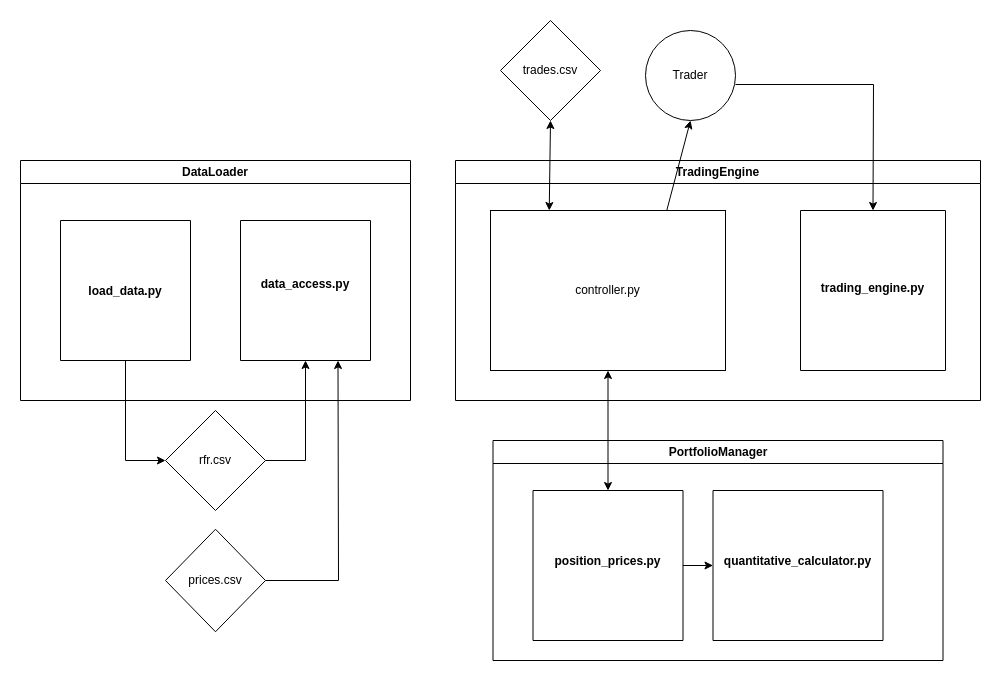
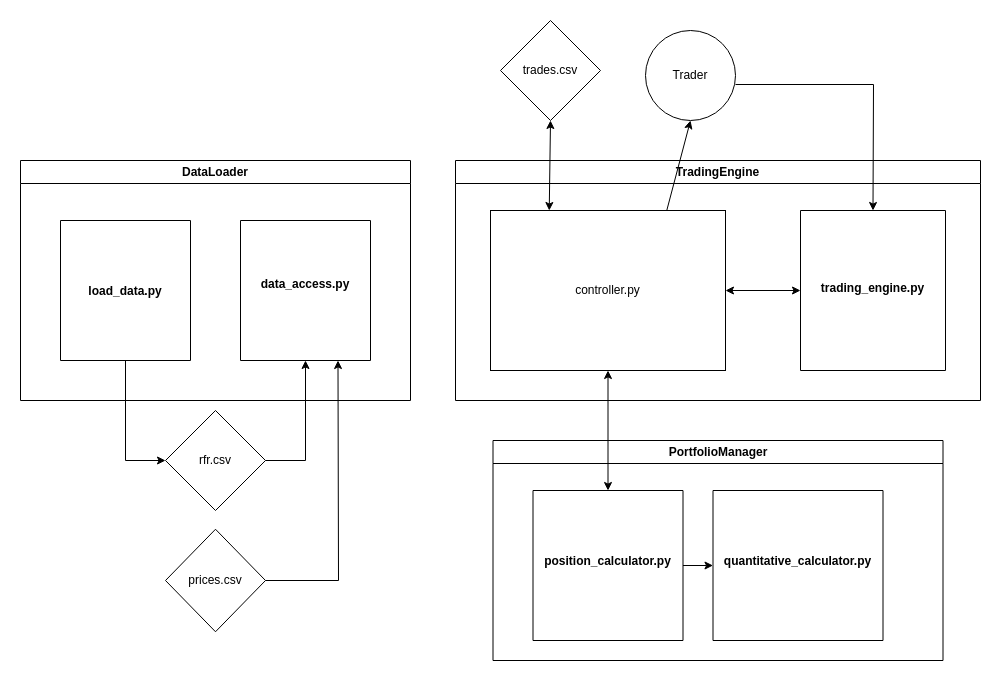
edge "controller.py" -- "trading_engine.py": added
node "position_prices.py": label "position_prices.py" -> "position_calculator.py"
